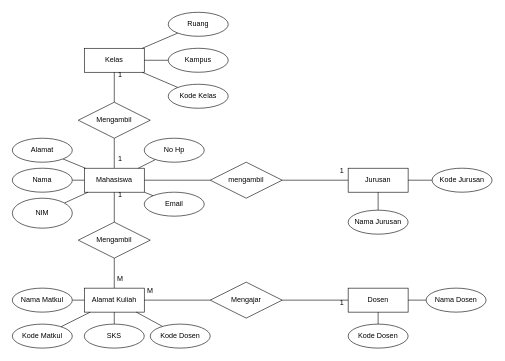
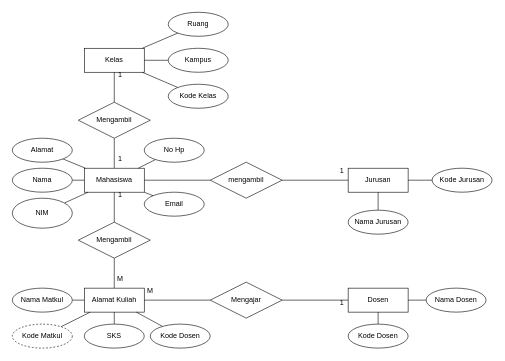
node "Kode Matkul": style solid -> dashed
